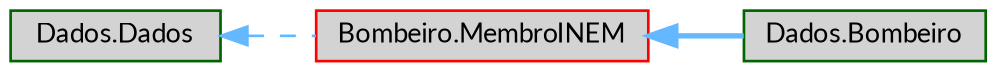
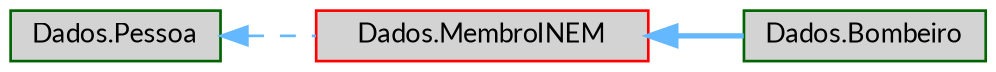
node "Dados.Dados": label "Dados.Dados" -> "Dados.Pessoa"
node "Bombeiro.MembroINEM": label "Bombeiro.MembroINEM" -> "Dados.MembroINEM"
